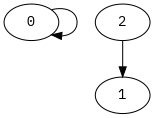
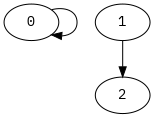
edge "2" -> "1": reversed
